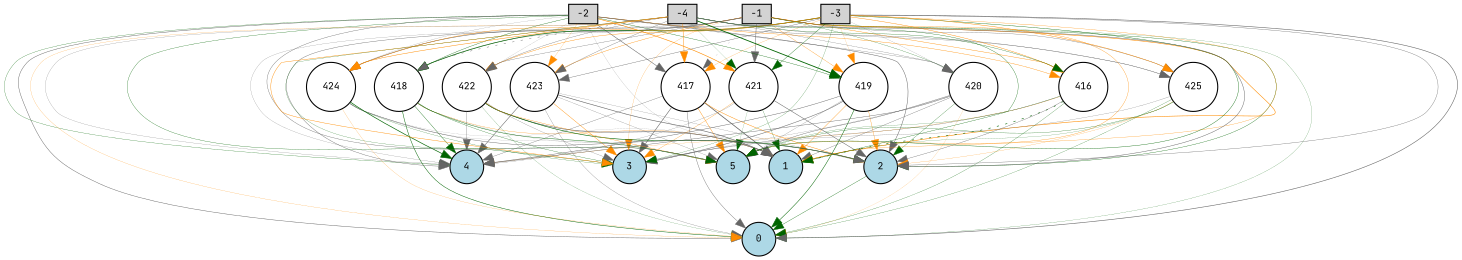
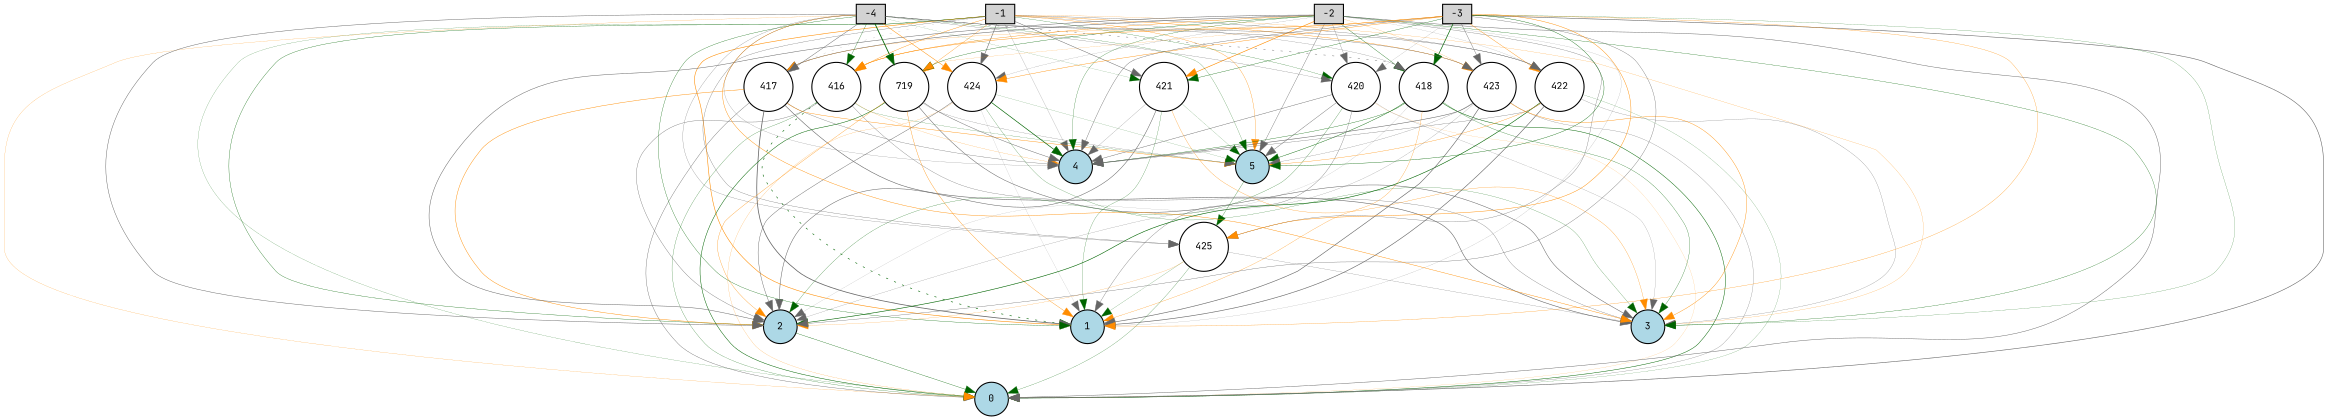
edge "-4" -> "417": color darkorange -> gray40
node "419": label "419" -> "719"
edge "425" -> "5": reversed
edge "424" -> "5": color gray40 -> darkgreen
